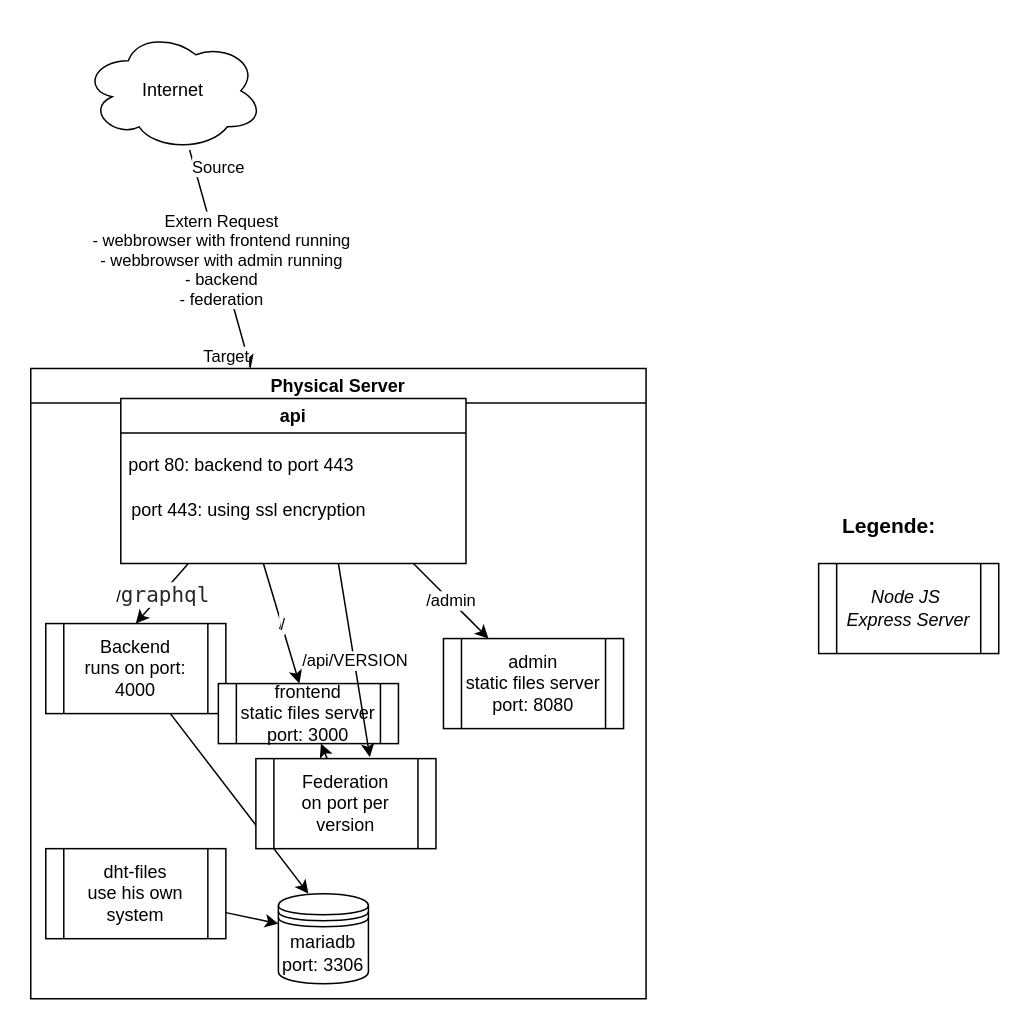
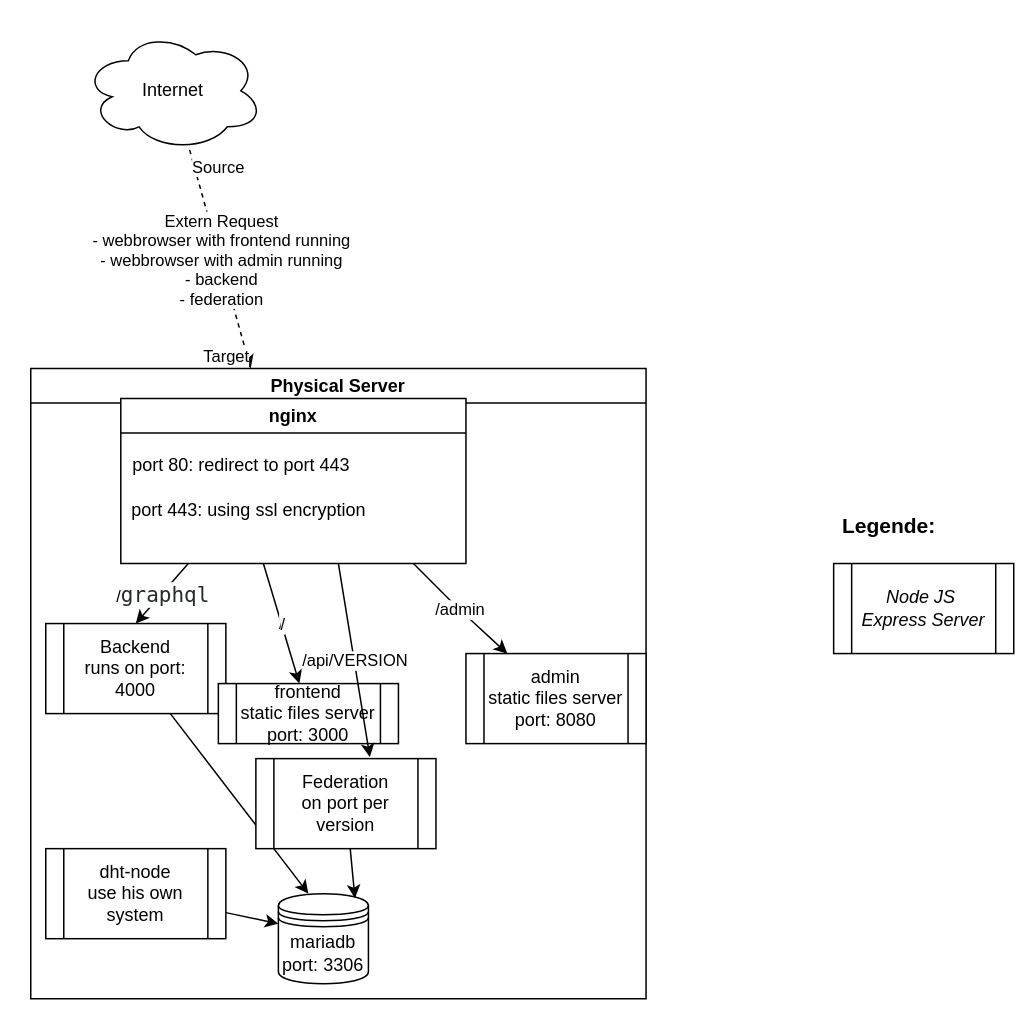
edge "Internet" -> "Physical Server": style solid -> dashed
node "api": label "api" -> "nginx"
node "port 80: backend to port 443": label "port 80: backend to port 443" -> "port 80: redirect to port 443"
node "Node JS Express Server": moved (908, 608) -> (923, 608)
node "admin static files server port: 8080": moved (533, 683) -> (556, 698)
edge "Federation on port per version" -> "frontend static files server port: 3000": now "Federation on port per version" -> "mariadb port: 3306"
node "dht-files use his own system": label "dht-files use his own system" -> "dht-node use his own system"
